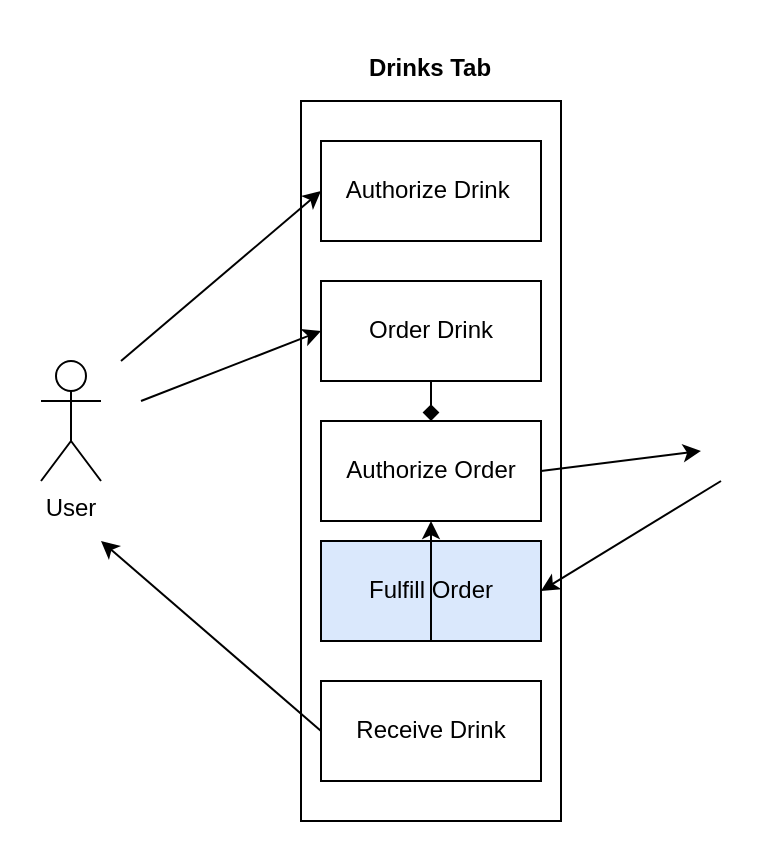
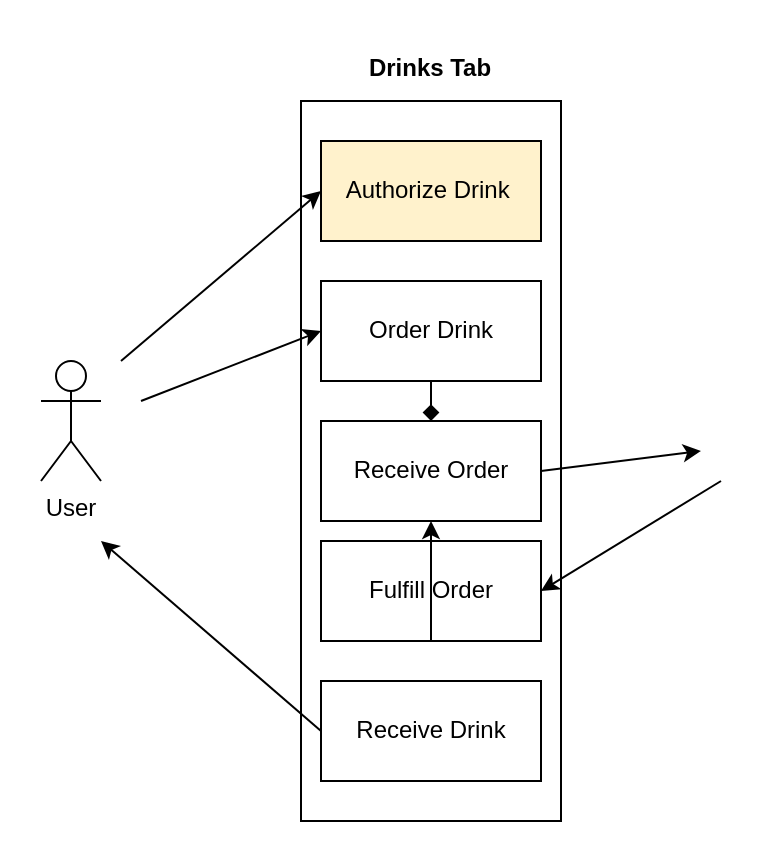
node "Authorize Drink": fillcolor #ffffff -> #fff2cc
node "Authorize Order": label "Authorize Order" -> "Receive Order"
node "Fulfill Order": fillcolor #dae8fc -> #ffffff
